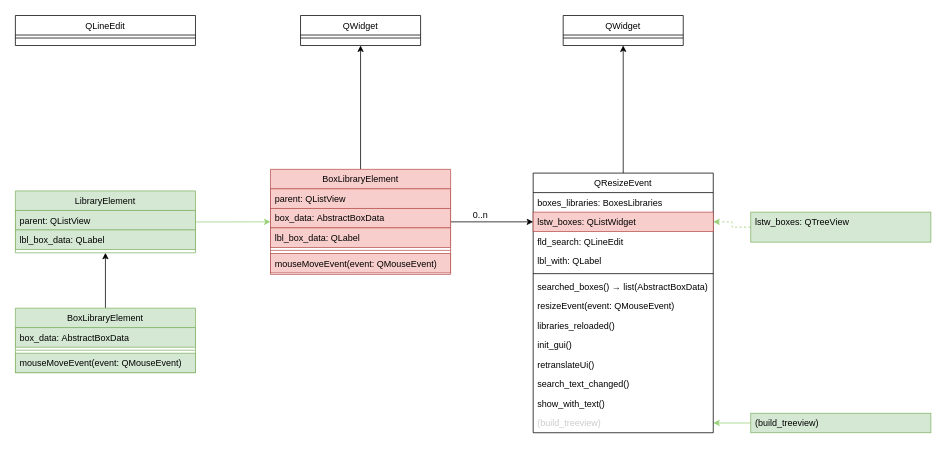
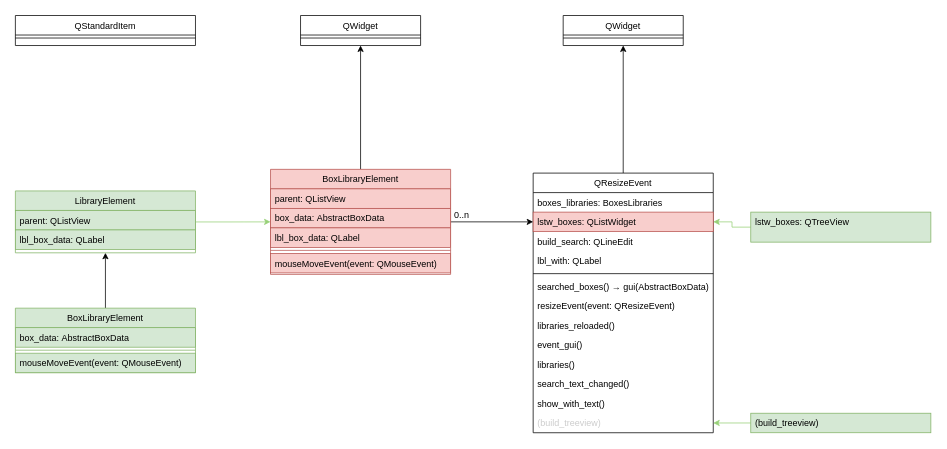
node "QLineEdit": label "QLineEdit" -> "QStandardItem"
node "0..n": moved (480, 215) -> (462, 215)
edge "lstw_boxes: QTreeView" -> "lstw_boxes: QListWidget": style dashed -> solid
node "fld_search: QLineEdit": label "fld_search: QLineEdit" -> "build_search: QLineEdit"
node "searched_boxes() → list(AbstractBoxData)": label "searched_boxes() → list(AbstractBoxData)" -> "searched_boxes() → gui(AbstractBoxData)"
node "resizeEvent(event: QMouseEvent)": label "resizeEvent(event: QMouseEvent)" -> "resizeEvent(event: QResizeEvent)"
node "init_gui()": label "init_gui()" -> "event_gui()"
node "retranslateUi()": label "retranslateUi()" -> "libraries()"
